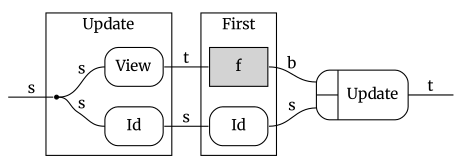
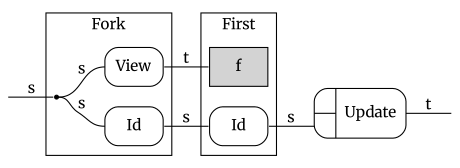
cluster "Update": label "Update" -> "Fork"
edge "f" -- "Update": removed, label "b"
